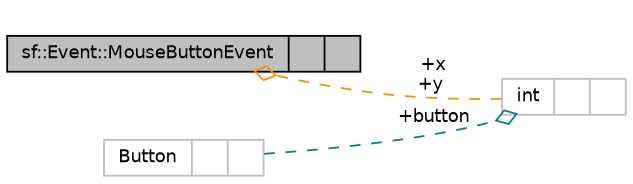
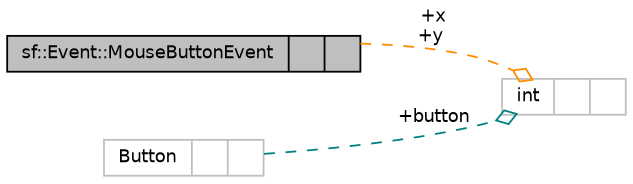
edge "int" -> "sf::Event::MouseButtonEvent": reversed
